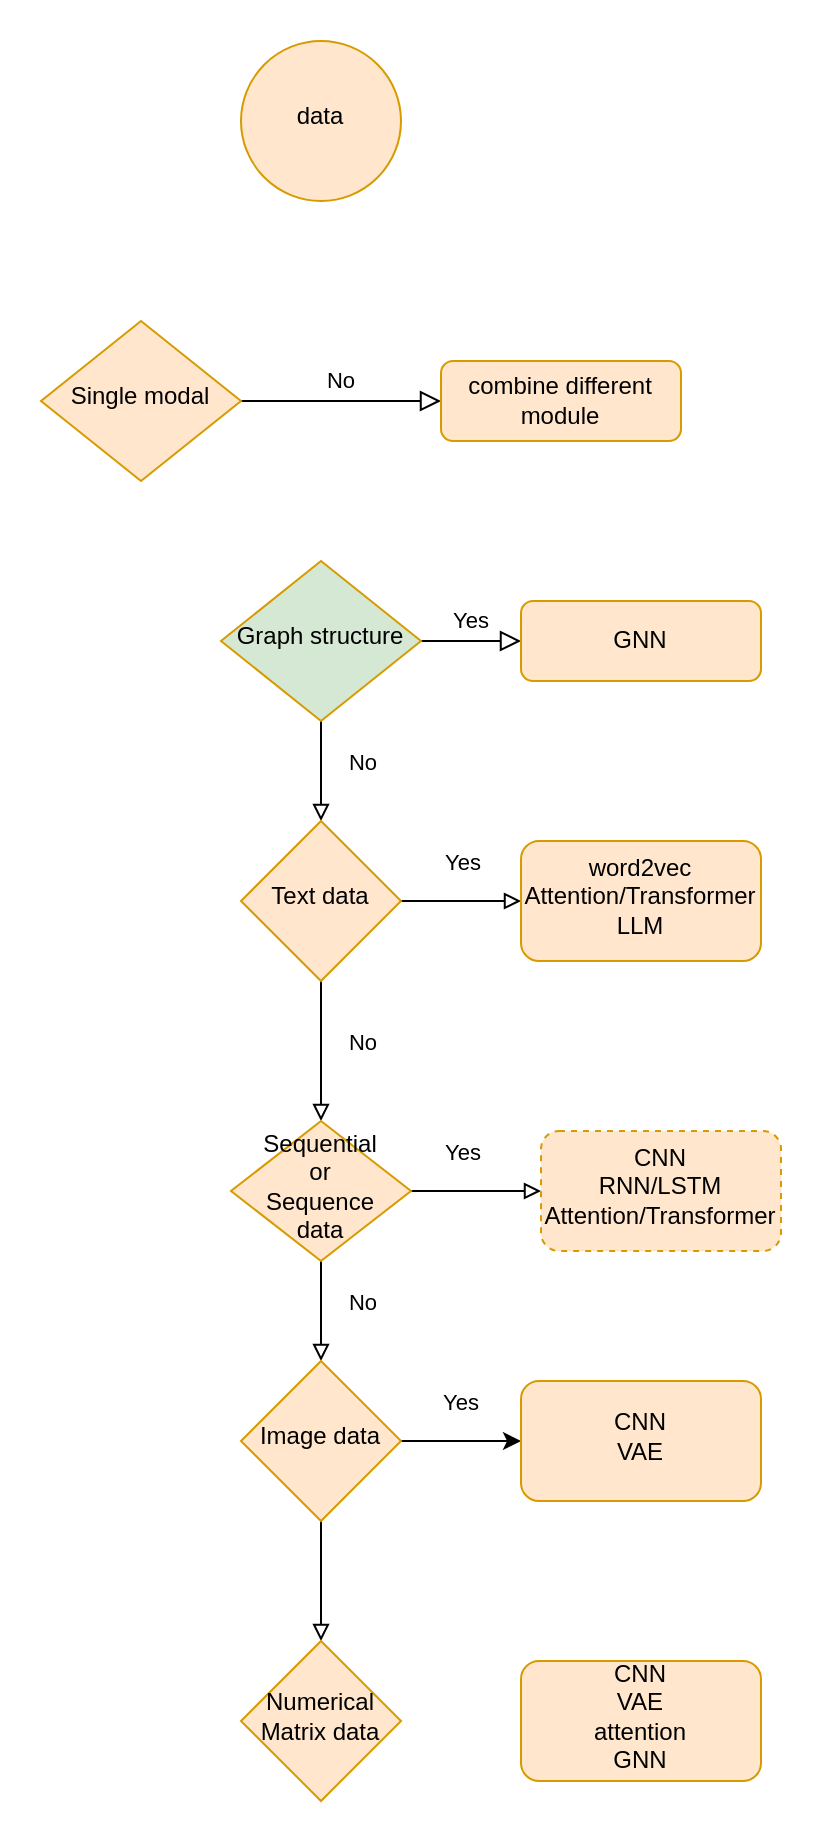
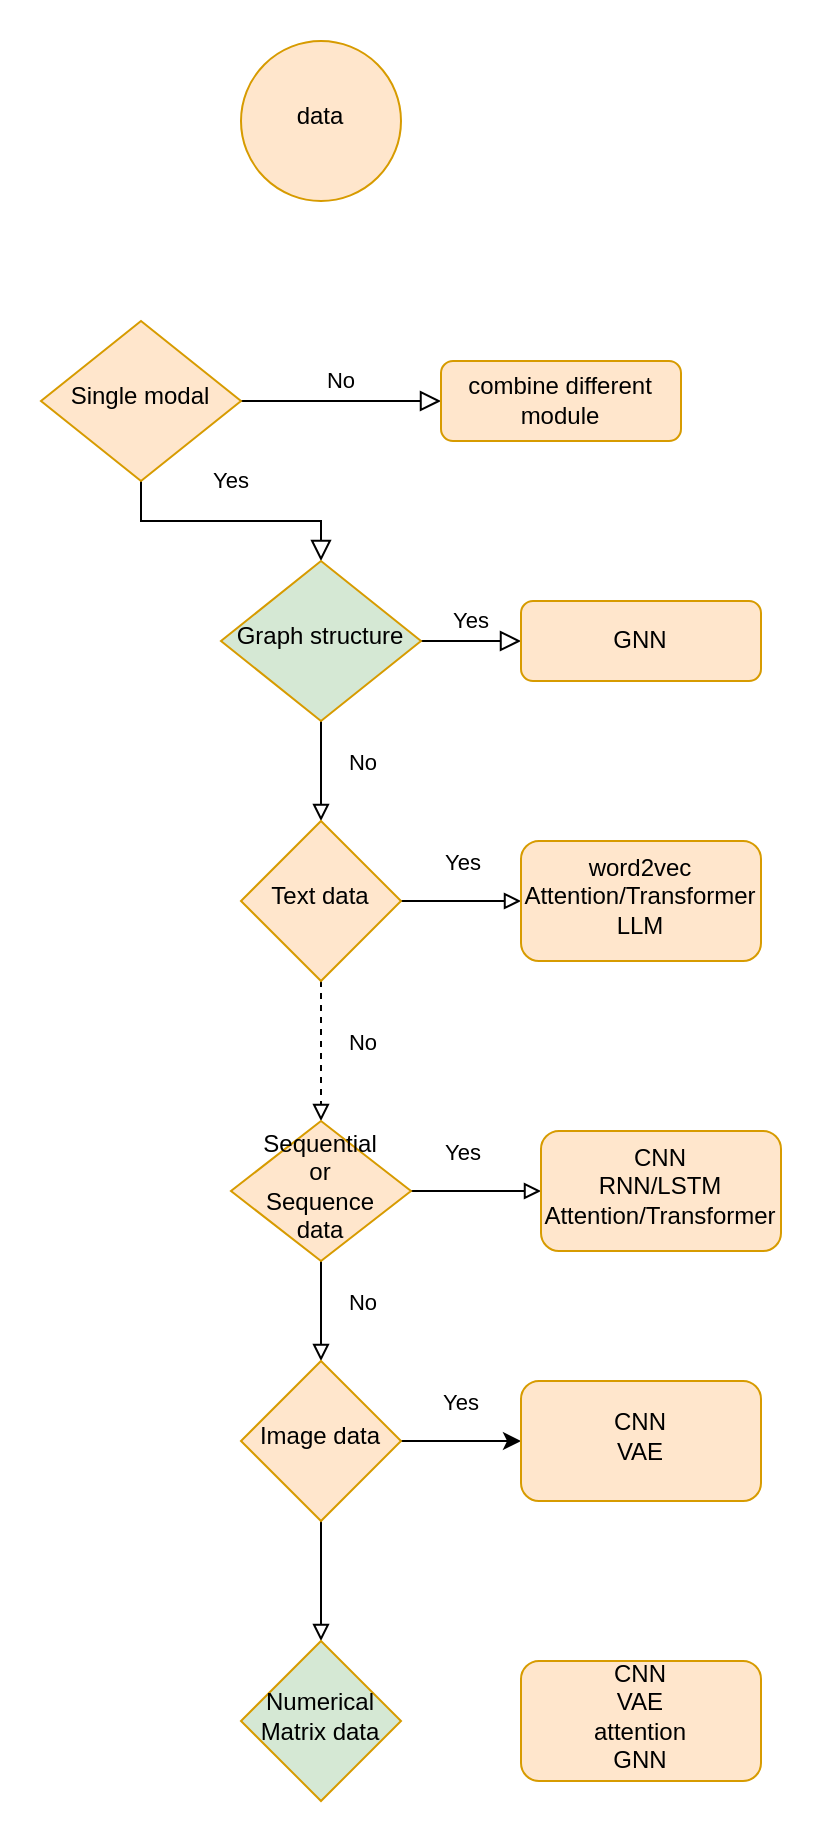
edge "Single modal" -> "Graph structure": added, label "Yes"
edge "Text data" -> "Sequential or Sequence data": style solid -> dashed
node "CNN RNN/LSTM Attention/Transformer": style dashed -> solid
node "Numerical Matrix data": fillcolor #ffe6cc -> #d5e8d4
